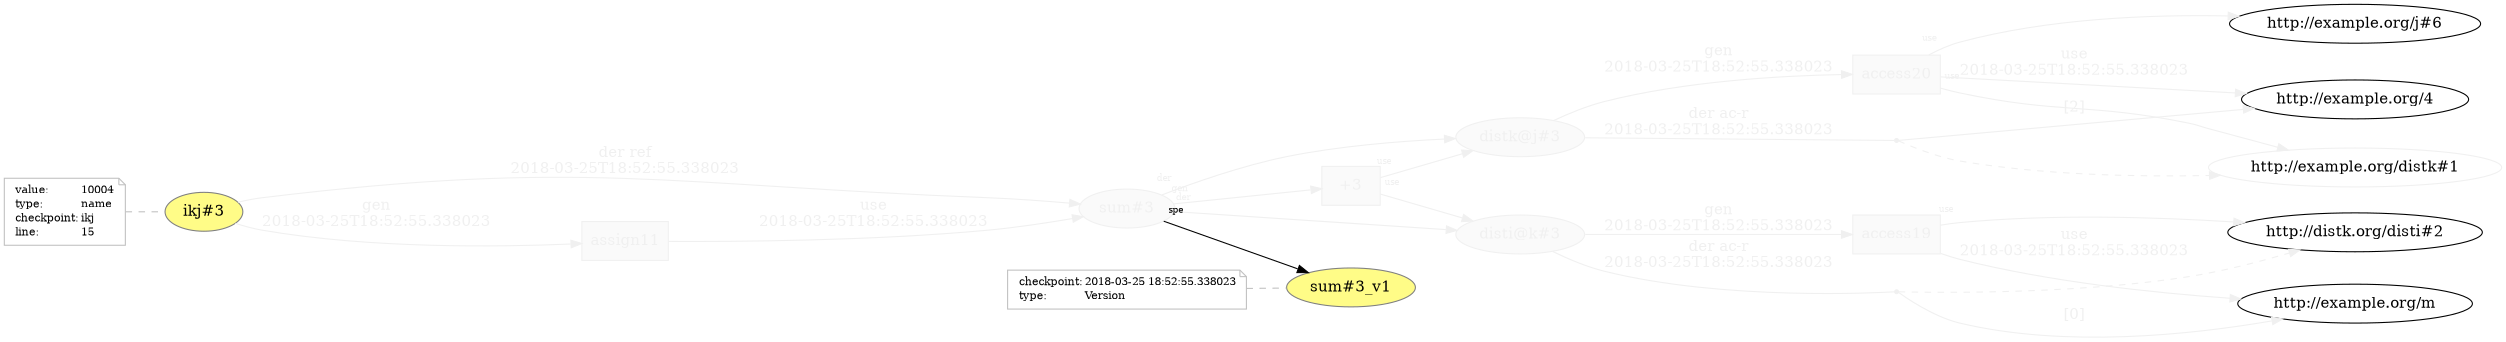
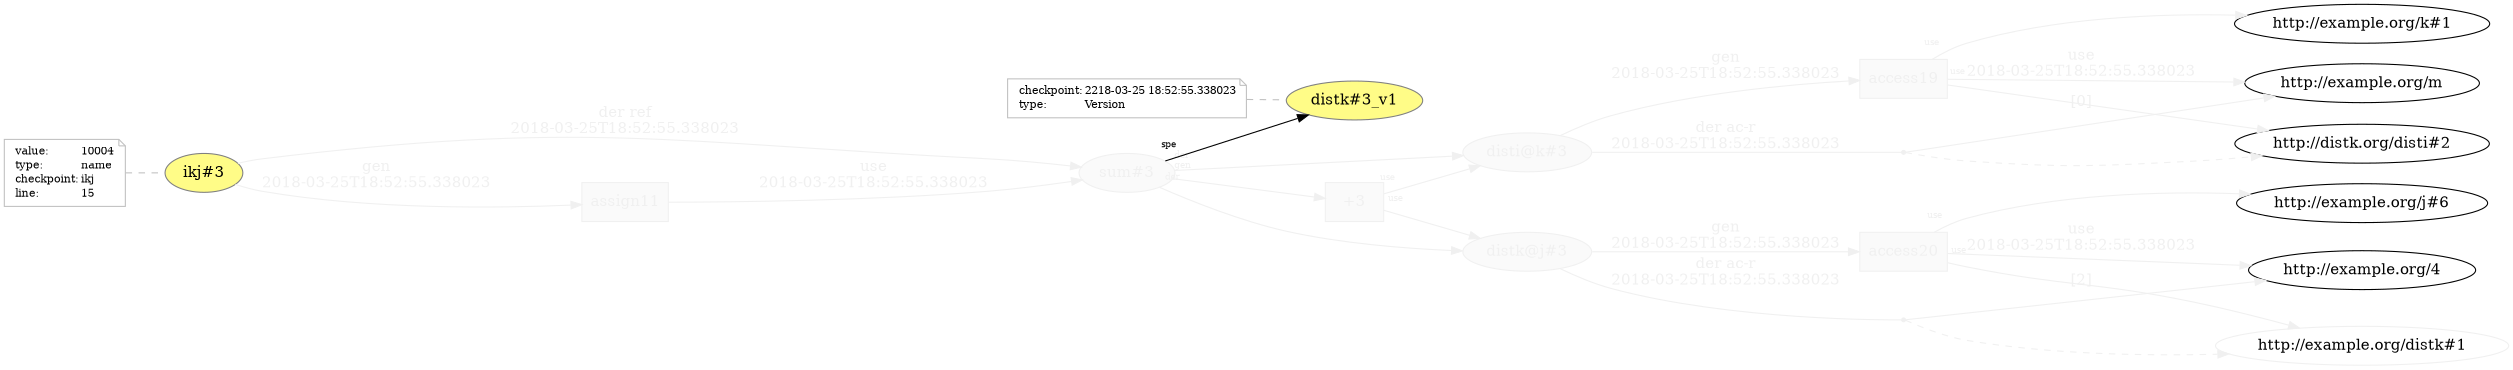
node "http://example.org/k#1": added
node "checkpoint:": text "2018-03-25 18:52:55.338023" -> "2218-03-25 18:52:55.338023"
node "sum#3_v1": label "sum#3_v1" -> "distk#3_v1"
